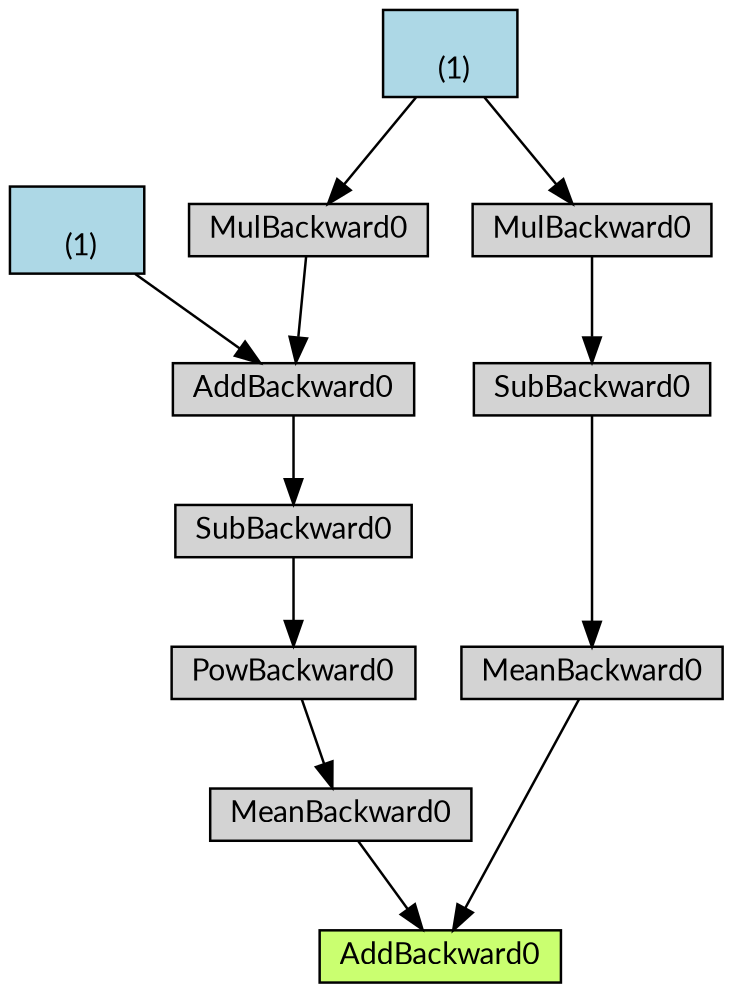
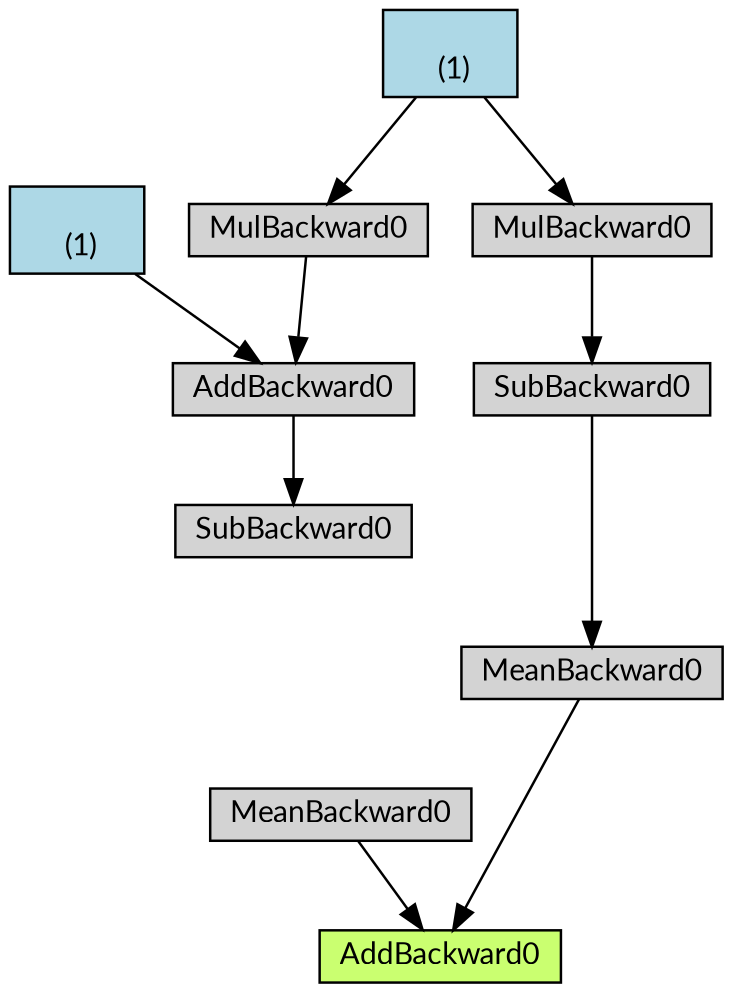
node "PowBackward0": removed
